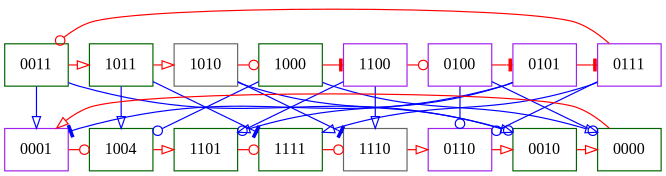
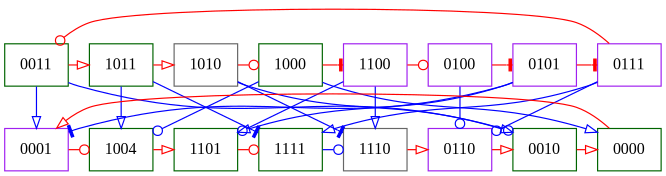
edge "0100" -> "0000": removed
edge "1111" -> "1110": color red -> blue
